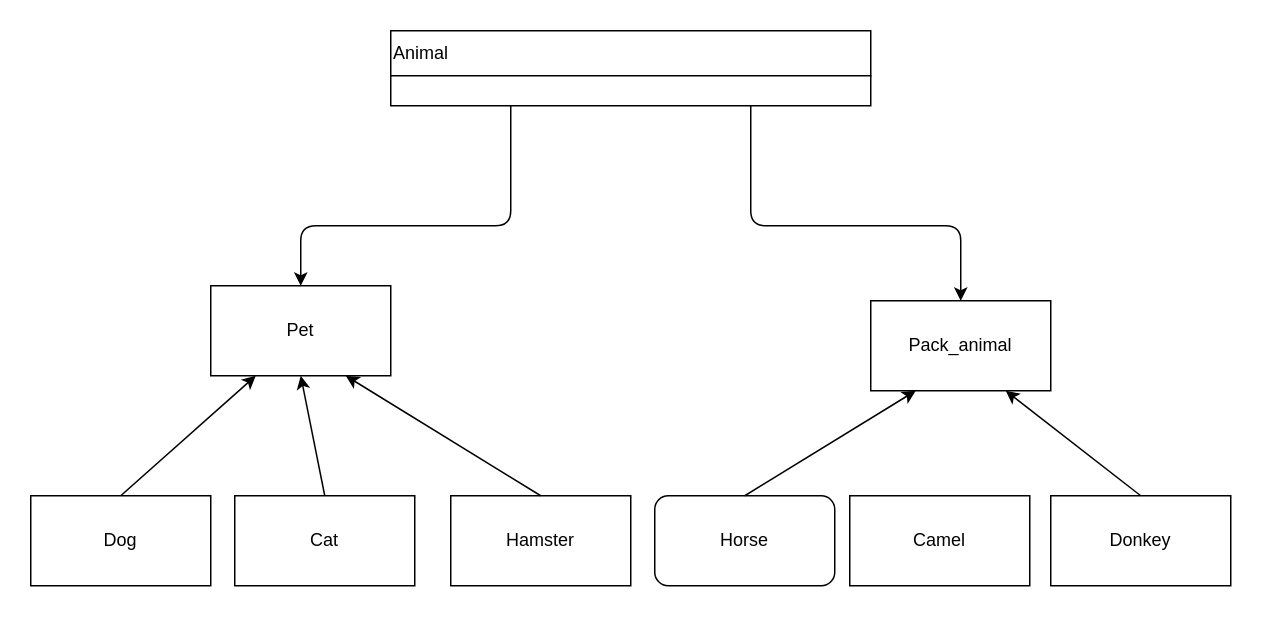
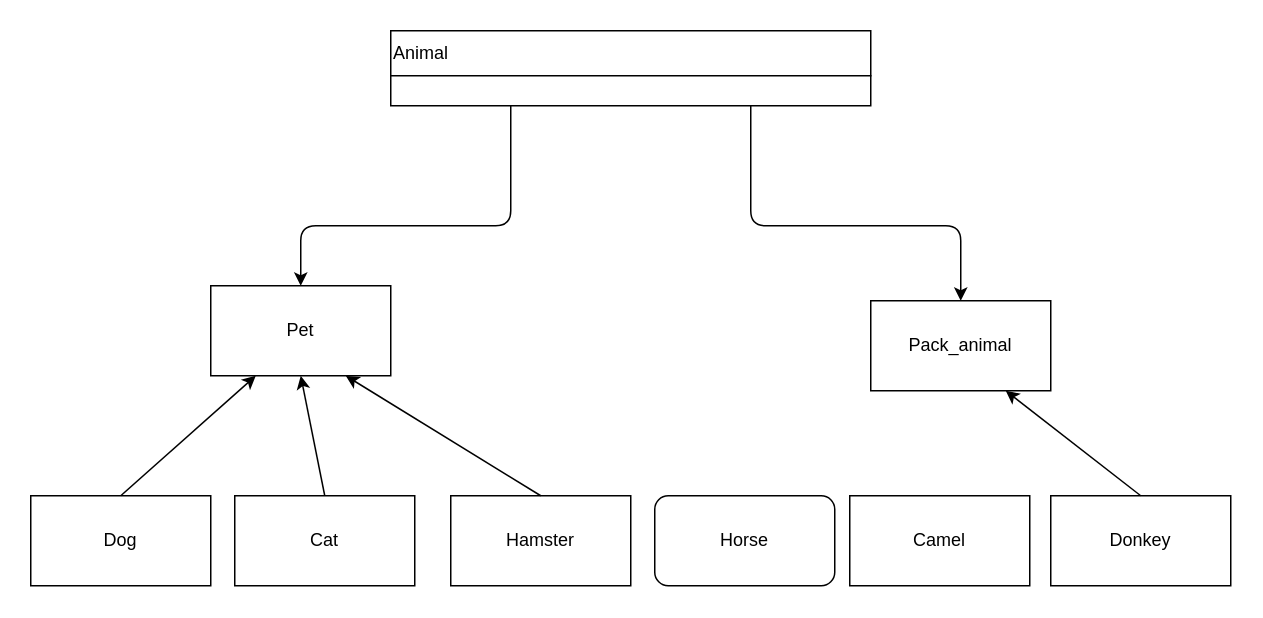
edge "Horse" -> "Pack_animal": removed
